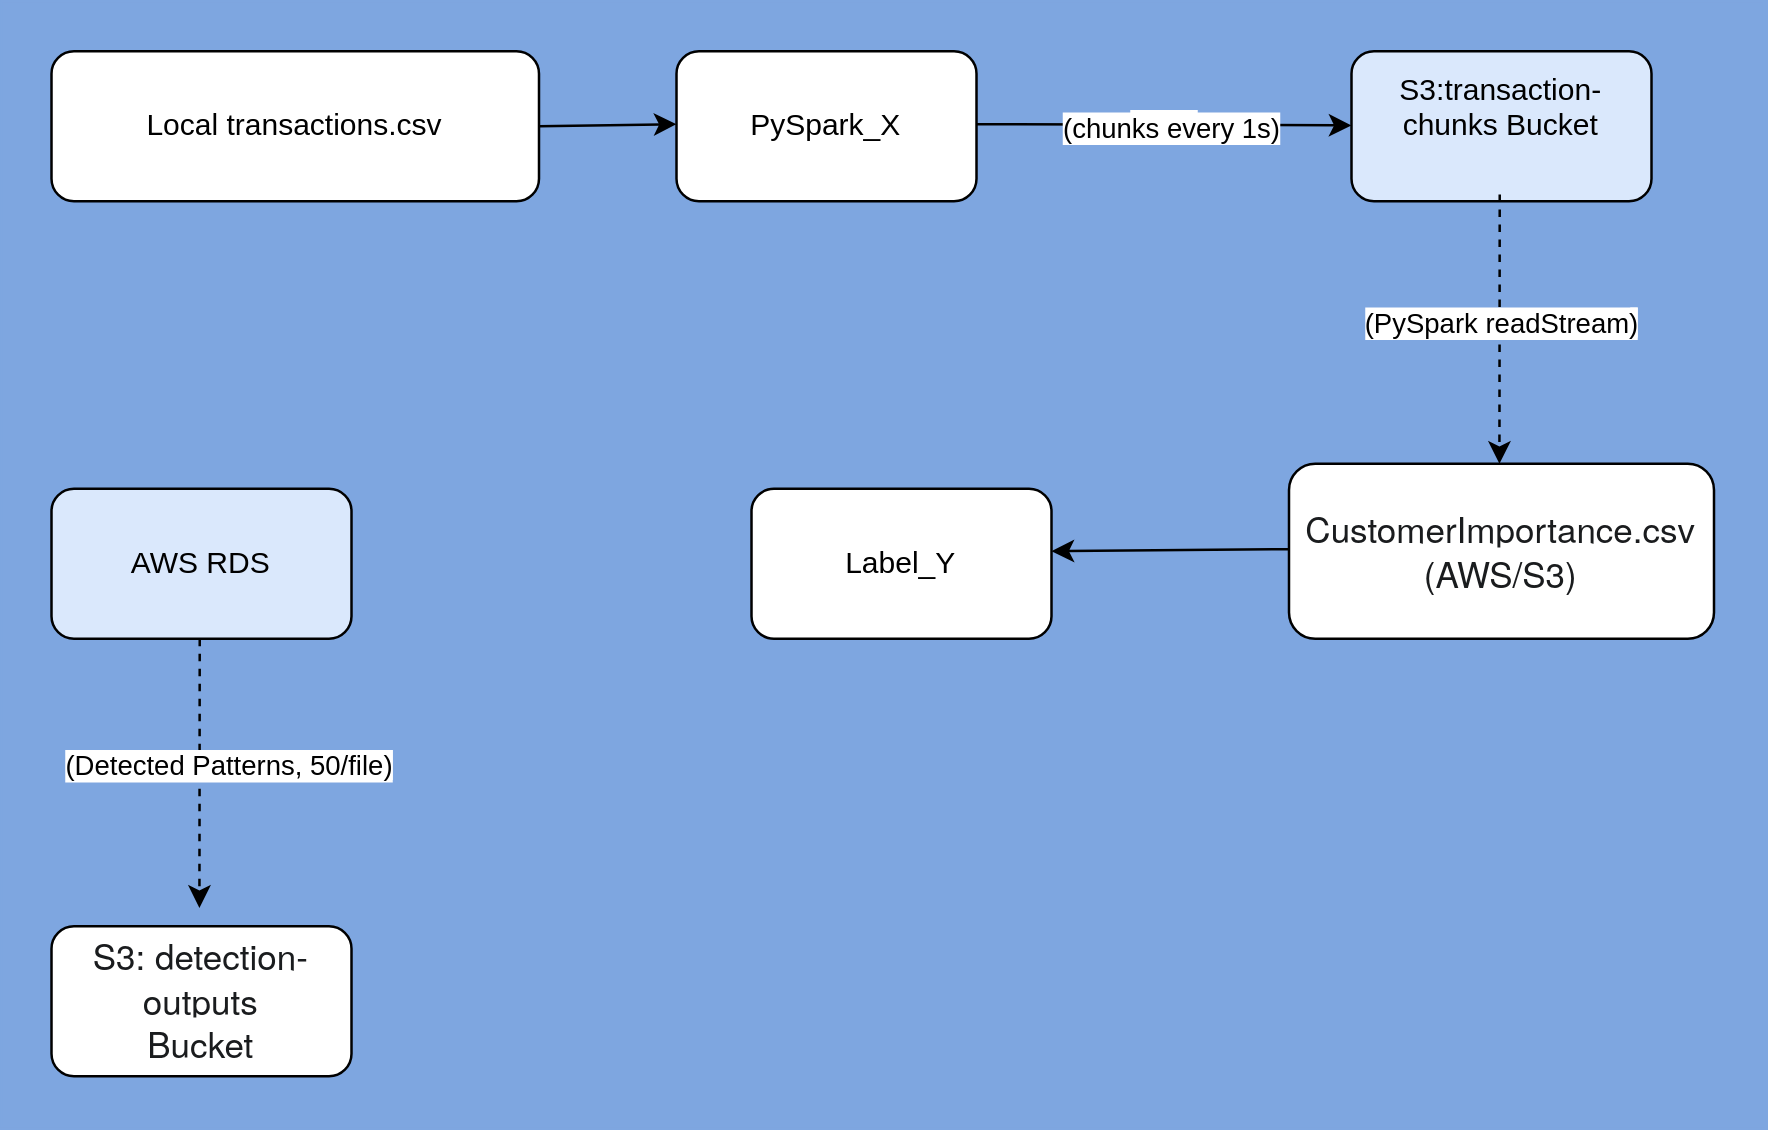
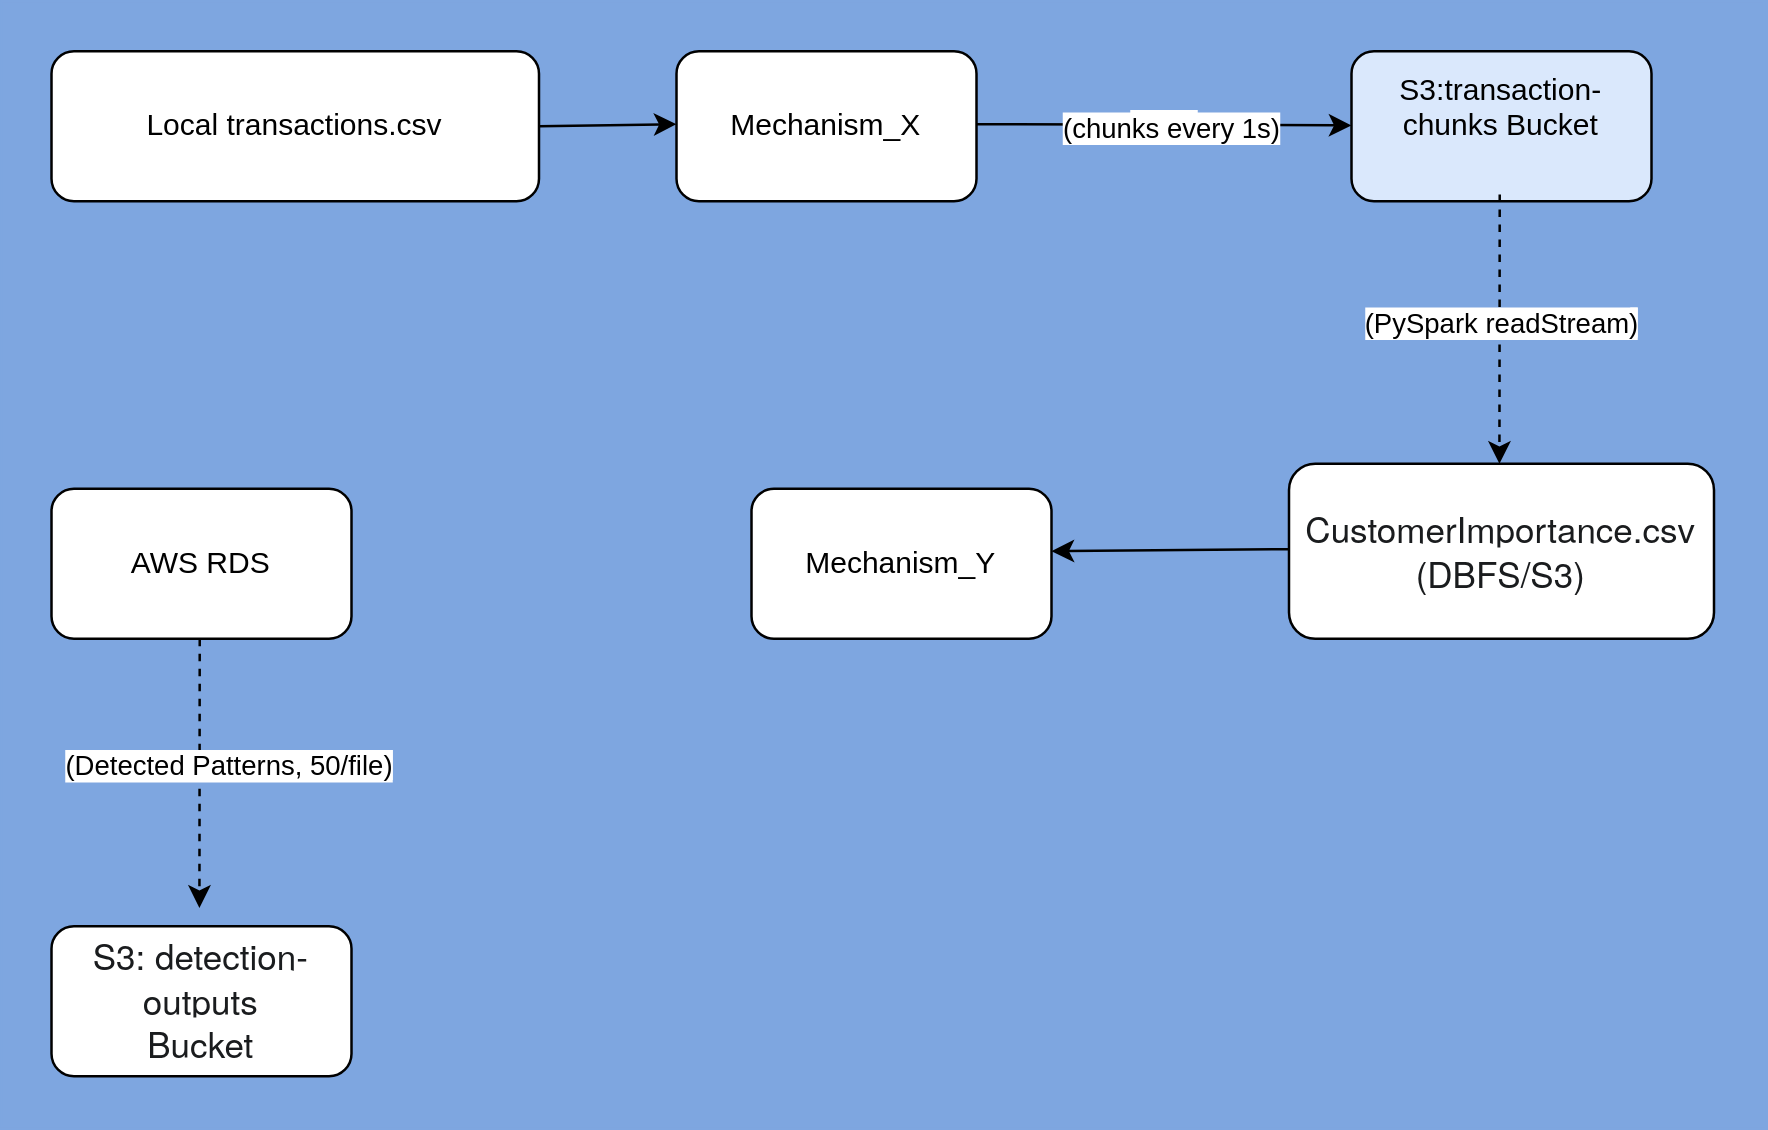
node "PySpark_X": label "PySpark_X" -> "Mechanism_X"
node "CustomerImportance.csv (AWS/S3)": label "CustomerImportance.csv (AWS/S3)" -> "CustomerImportance.csv (DBFS/S3)"
node "AWS RDS": fillcolor #dae8fc -> #ffffff
node "Label_Y": label "Label_Y" -> "Mechanism_Y"
